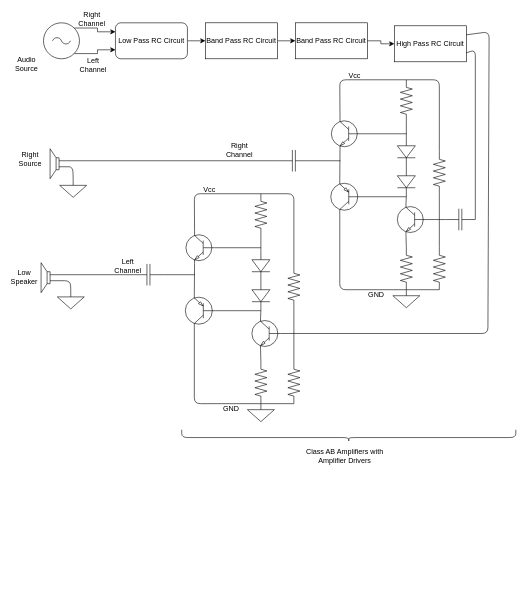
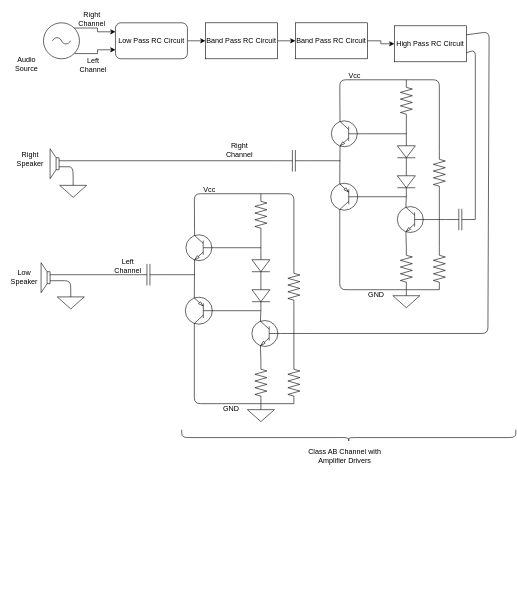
node "Right Source": label "Right Source" -> "Right Speaker"
node "Class AB Amplifiers with Amplifier Drivers": label "Class AB Amplifiers with Amplifier Drivers" -> "Class AB Channel with Amplifier Drivers"
